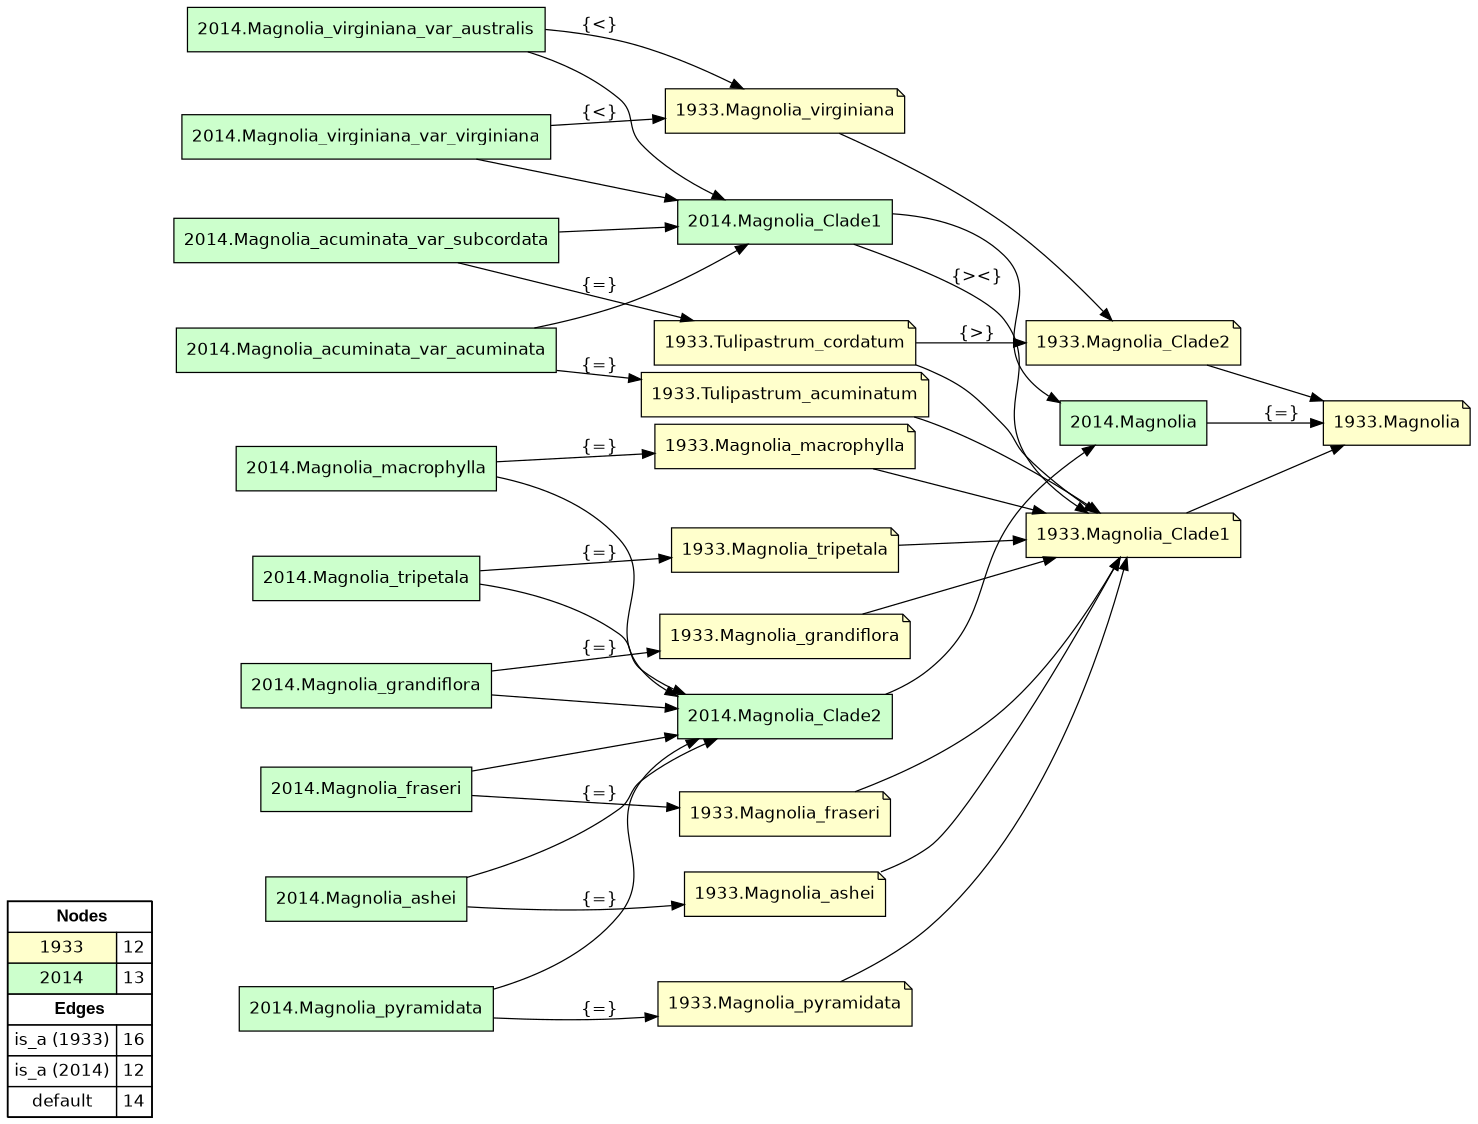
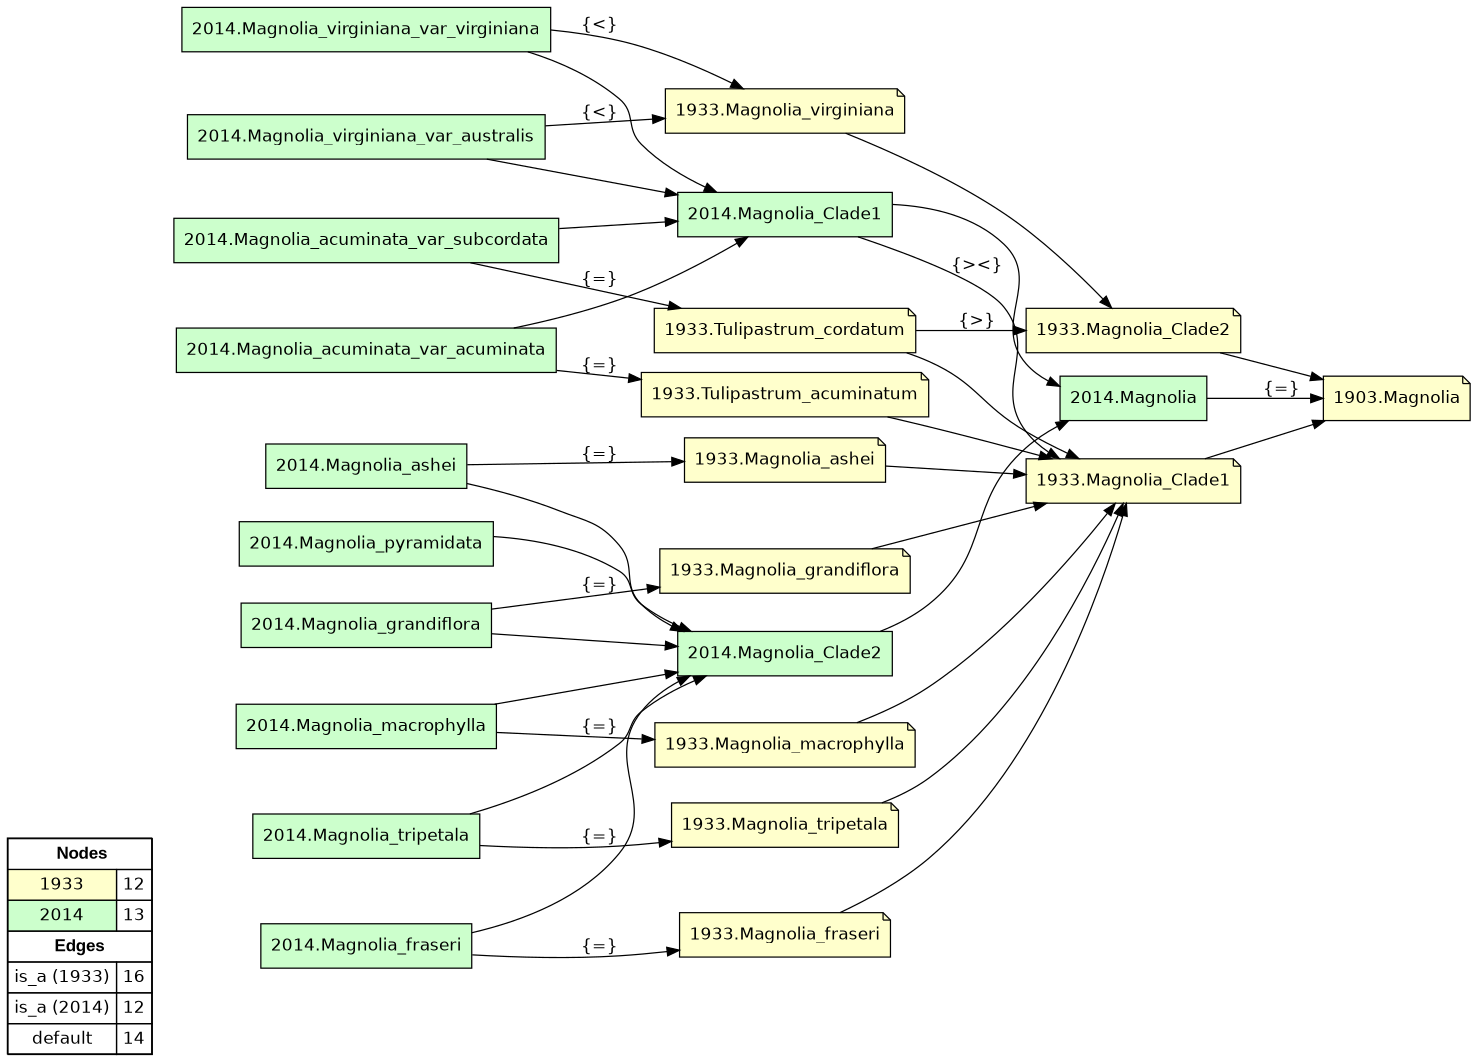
node "1933.Magnolia": label "1933.Magnolia" -> "1903.Magnolia"
node "1933.Magnolia_pyramidata": removed
